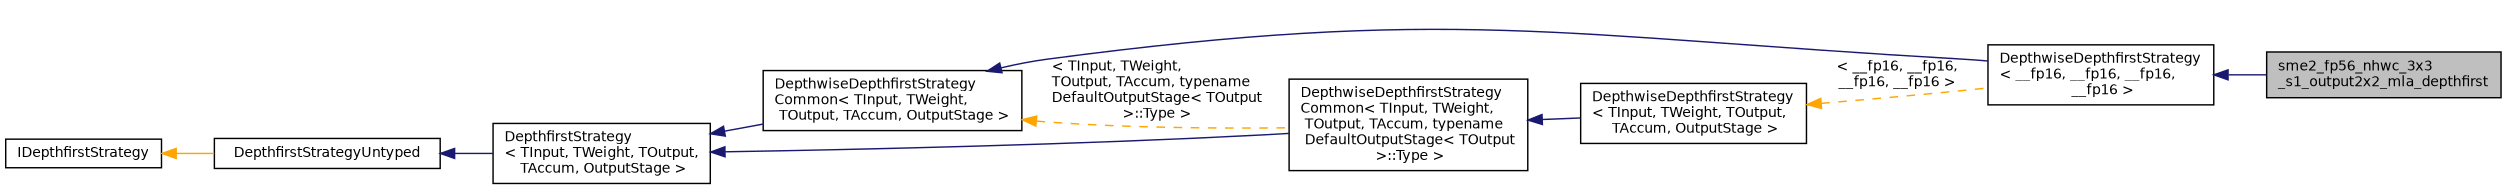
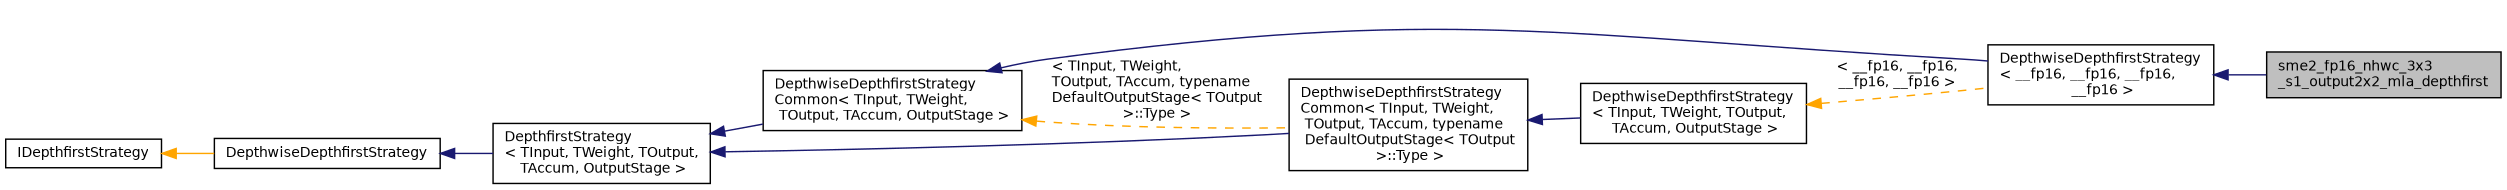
node "sme2_fp56_nhwc_3x3 _s1_output2x2_mla_depthfirst": label "sme2_fp56_nhwc_3x3 _s1_output2x2_mla_depthfirst" -> "sme2_fp16_nhwc_3x3 _s1_output2x2_mla_depthfirst"
node "DepthfirstStrategyUntyped": label "DepthfirstStrategyUntyped" -> "DepthwiseDepthfirstStrategy"
